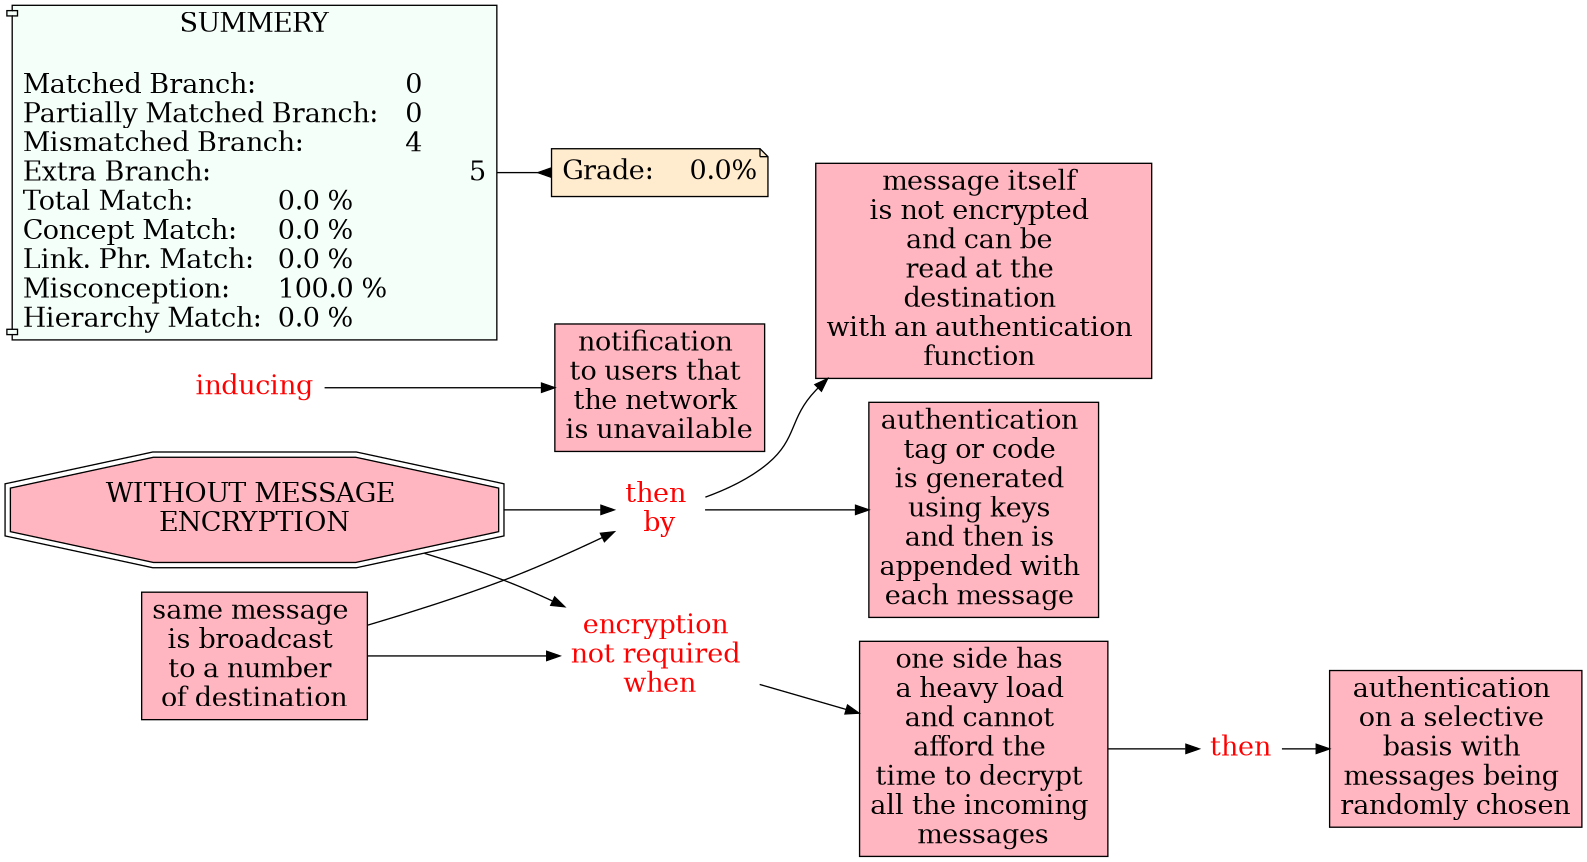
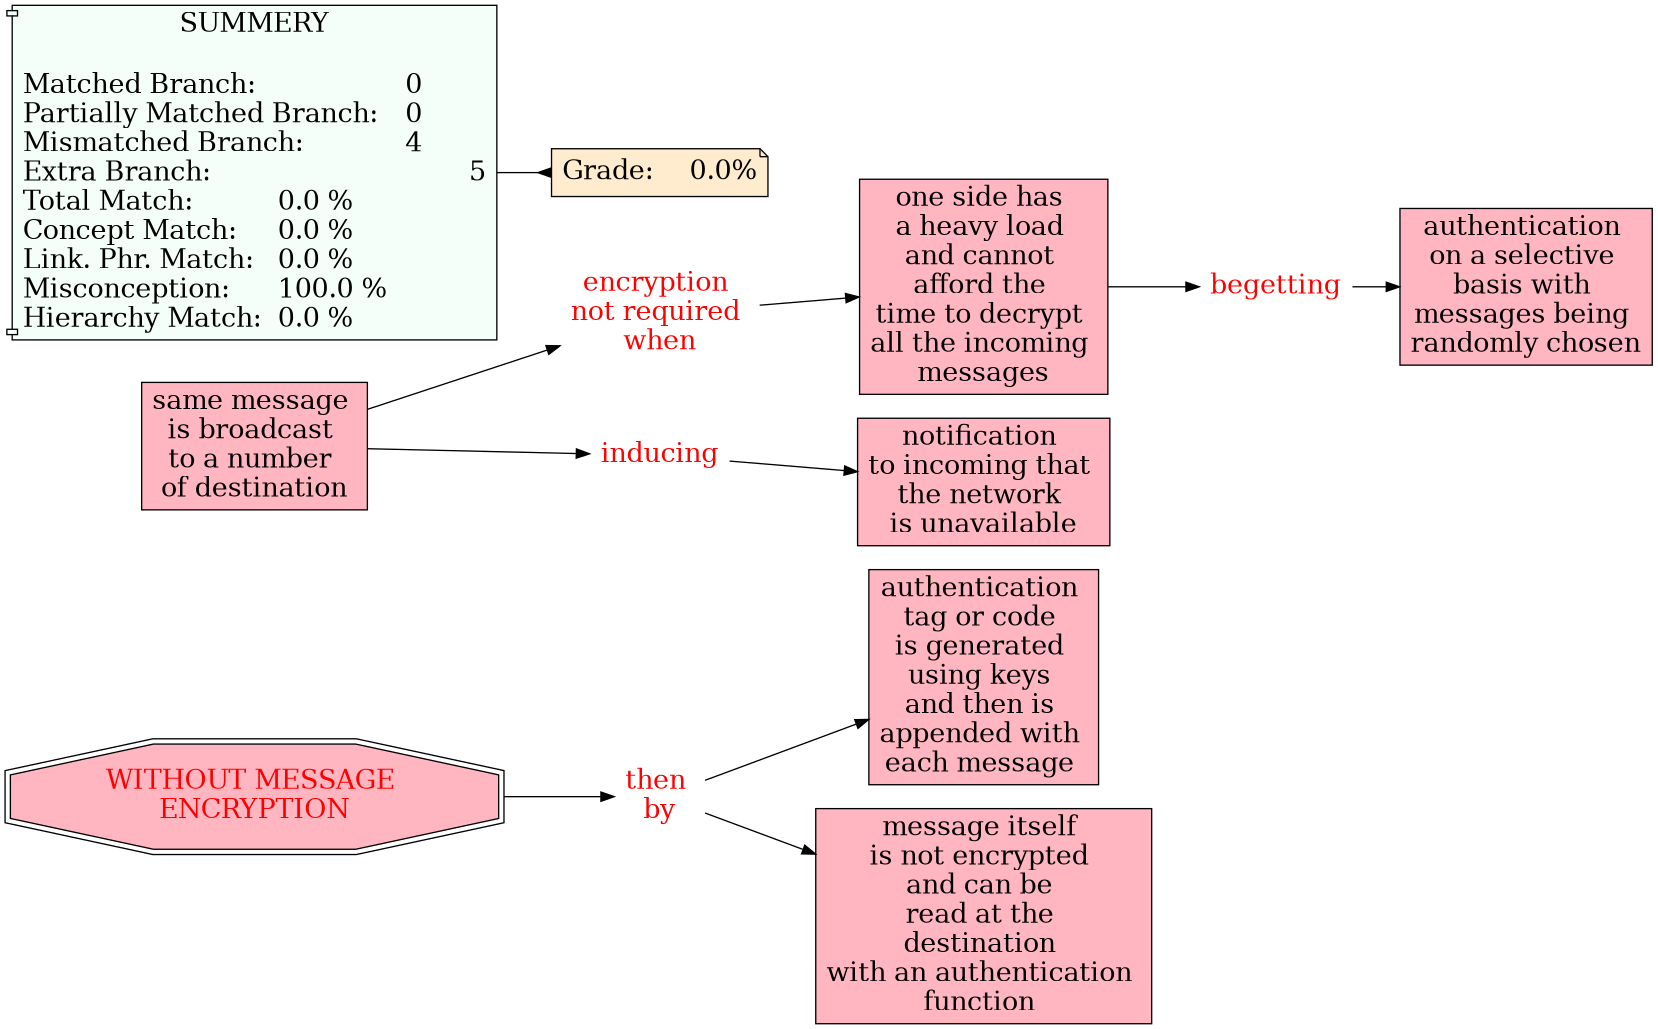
node "notification to users that the network is unavailable": label "notification to users that the network is unavailable" -> "notification to incoming that the network is unavailable"
node "WITHOUT MESSAGE ENCRYPTION": fontcolor black -> red
edge "WITHOUT MESSAGE ENCRYPTION" -> "encryption not required when": removed
edge "same message is broadcast to a number of destination" -> "then by": now "same message is broadcast to a number of destination" -> "inducing"
node "then": label "then" -> "begetting"
